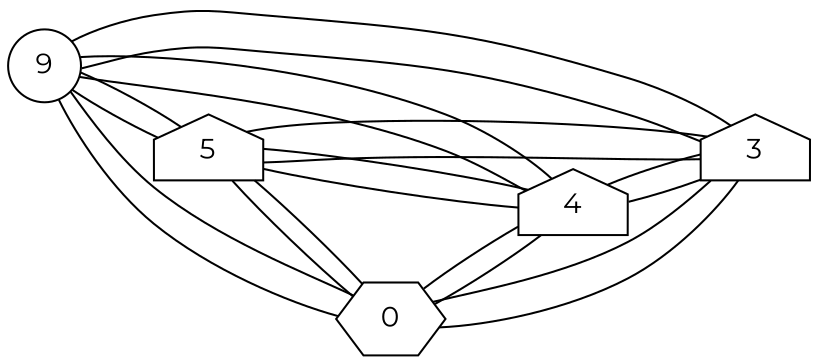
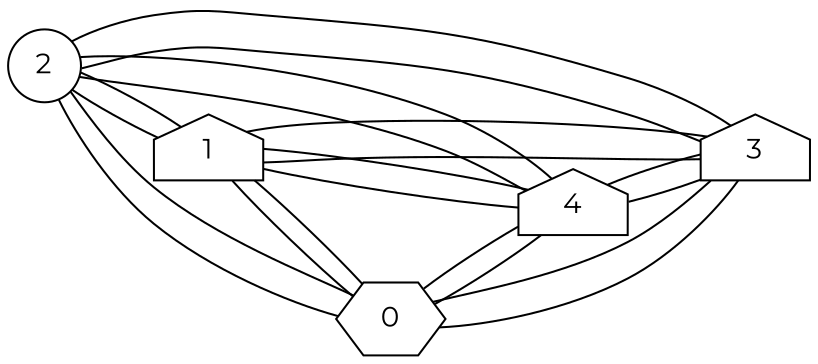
node "9": label "9" -> "2"
node "5": label "5" -> "1"
